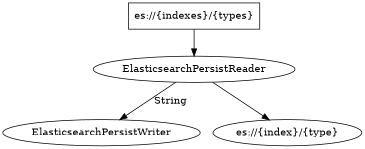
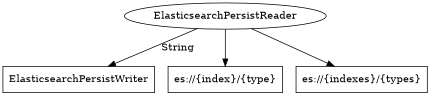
edge "es://{indexes}/{types}" -> "ElasticsearchPersistReader": reversed
node "ElasticsearchPersistWriter": shape ellipse -> box
node "es://{index}/{type}": shape ellipse -> box
